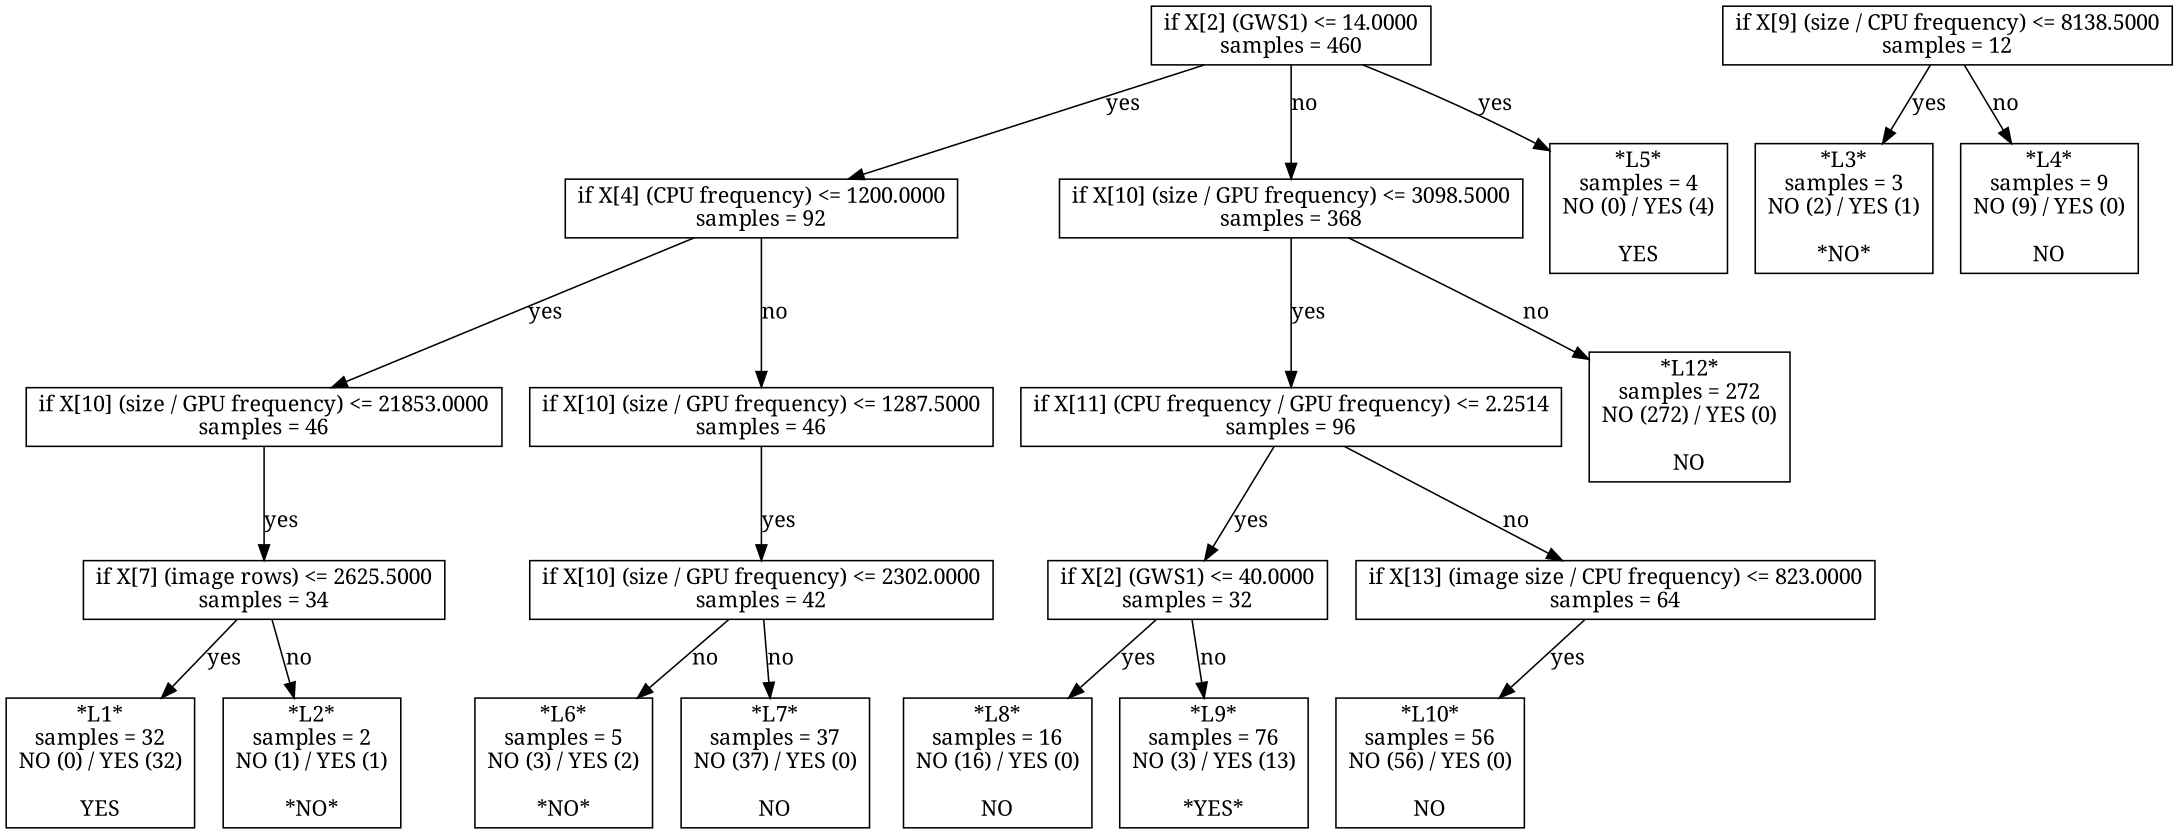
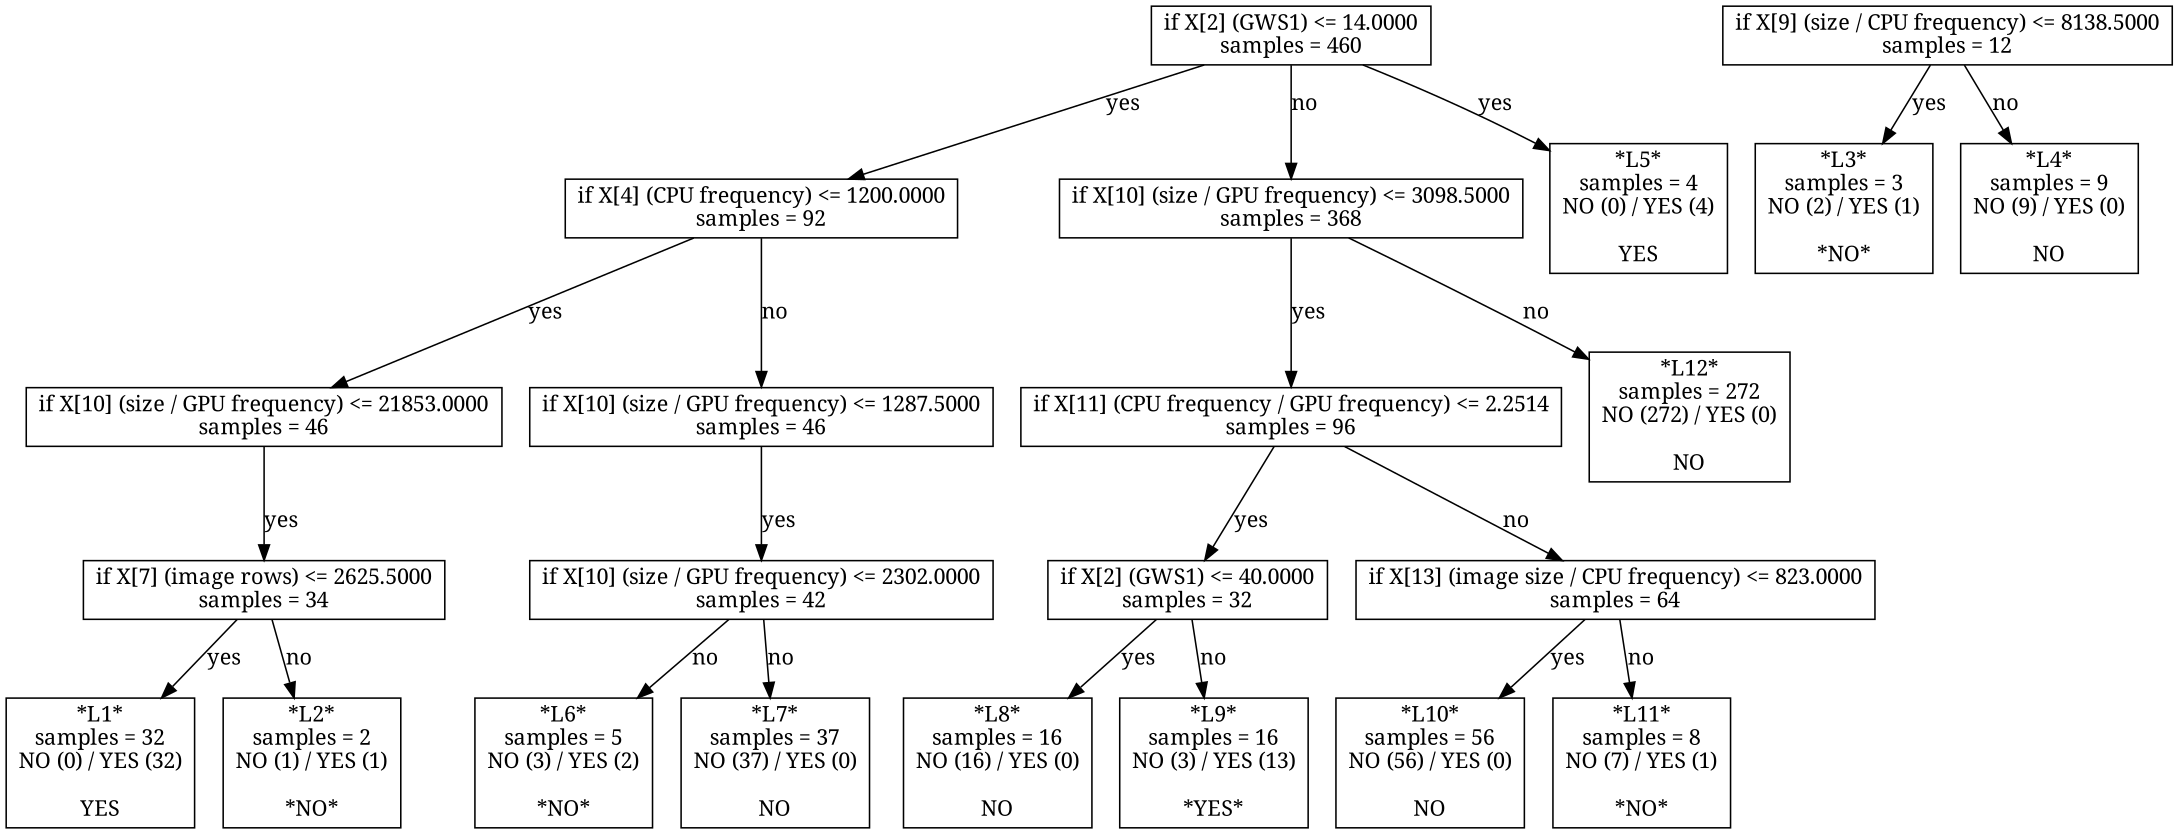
node "*L9* samples = 76 NO (3) / YES (13) *YES*": label "*L9* samples = 76 NO (3) / YES (13) *YES*" -> "*L9* samples = 16 NO (3) / YES (13) *YES*"
node "*L11* samples = 8 NO (7) / YES (1) *NO*": added
